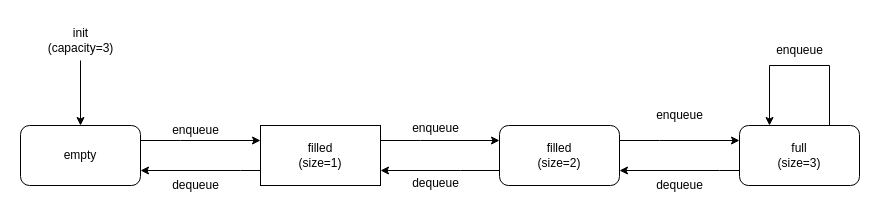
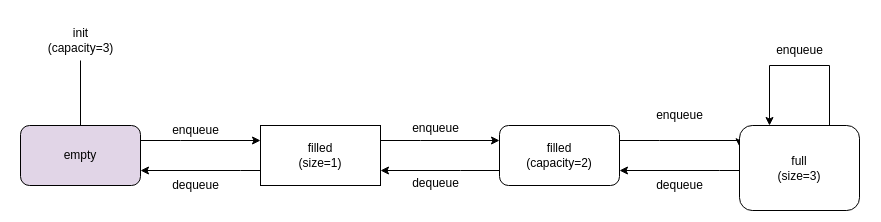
edge "init (capacity=3)" -> "empty": arrowhead classic -> none
node "empty": fillcolor #ffffff -> #e1d5e7
node "filled (size=2)": label "filled (size=2)" -> "filled (capacity=2)"
node "full (size=3)": size 120x60 -> 120x85
